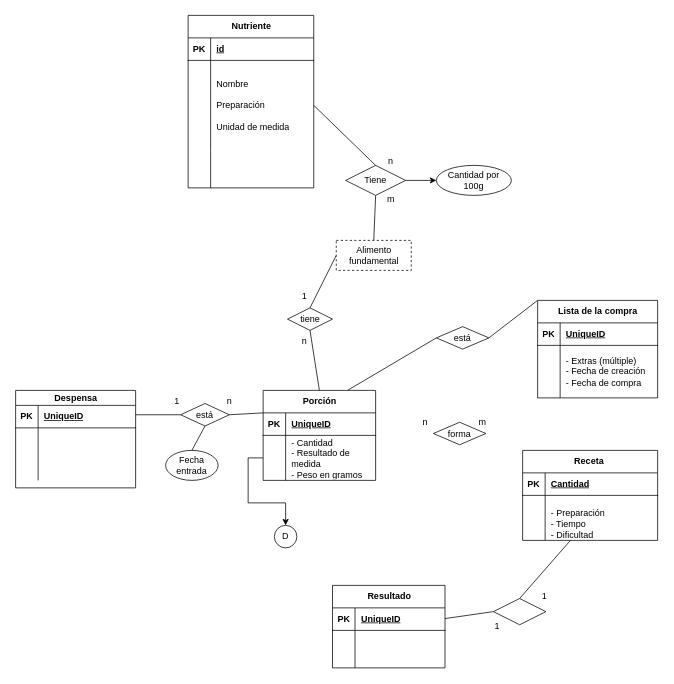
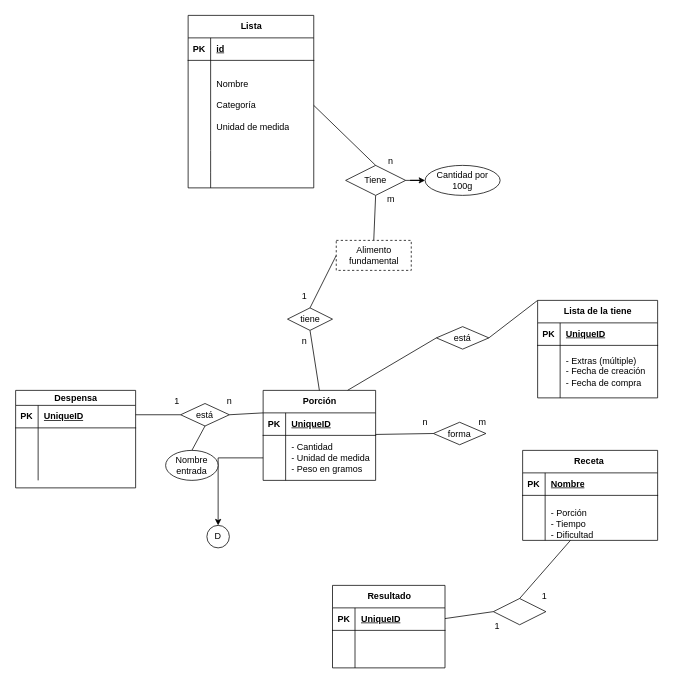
node "Nutriente": label "Nutriente" -> "Lista"
node "Nombre Preparación Unidad de medida": label "Nombre Preparación Unidad de medida" -> "Nombre Categoría Unidad de medida"
node "Cantidad por 100g": moved (474, 180) -> (462, 180)
node "Lista de la compra": label "Lista de la compra" -> "Lista de la tiene"
edge "forma" -- "Porción": added
node "- Cantidad - Resultado de medida - Peso en gramos": label "- Cantidad - Resultado de medida - Peso en gramos" -> "- Cantidad - Unidad de medida - Peso en gramos"
node "Fecha entrada": label "Fecha entrada" -> "Nombre entrada"
node "Cantidad": label "Cantidad" -> "Nombre"
node "- Preparación - Tiempo - Dificultad": label "- Preparación - Tiempo - Dificultad" -> "- Porción - Tiempo - Dificultad"
node "D": moved (285, 537) -> (218, 537)
